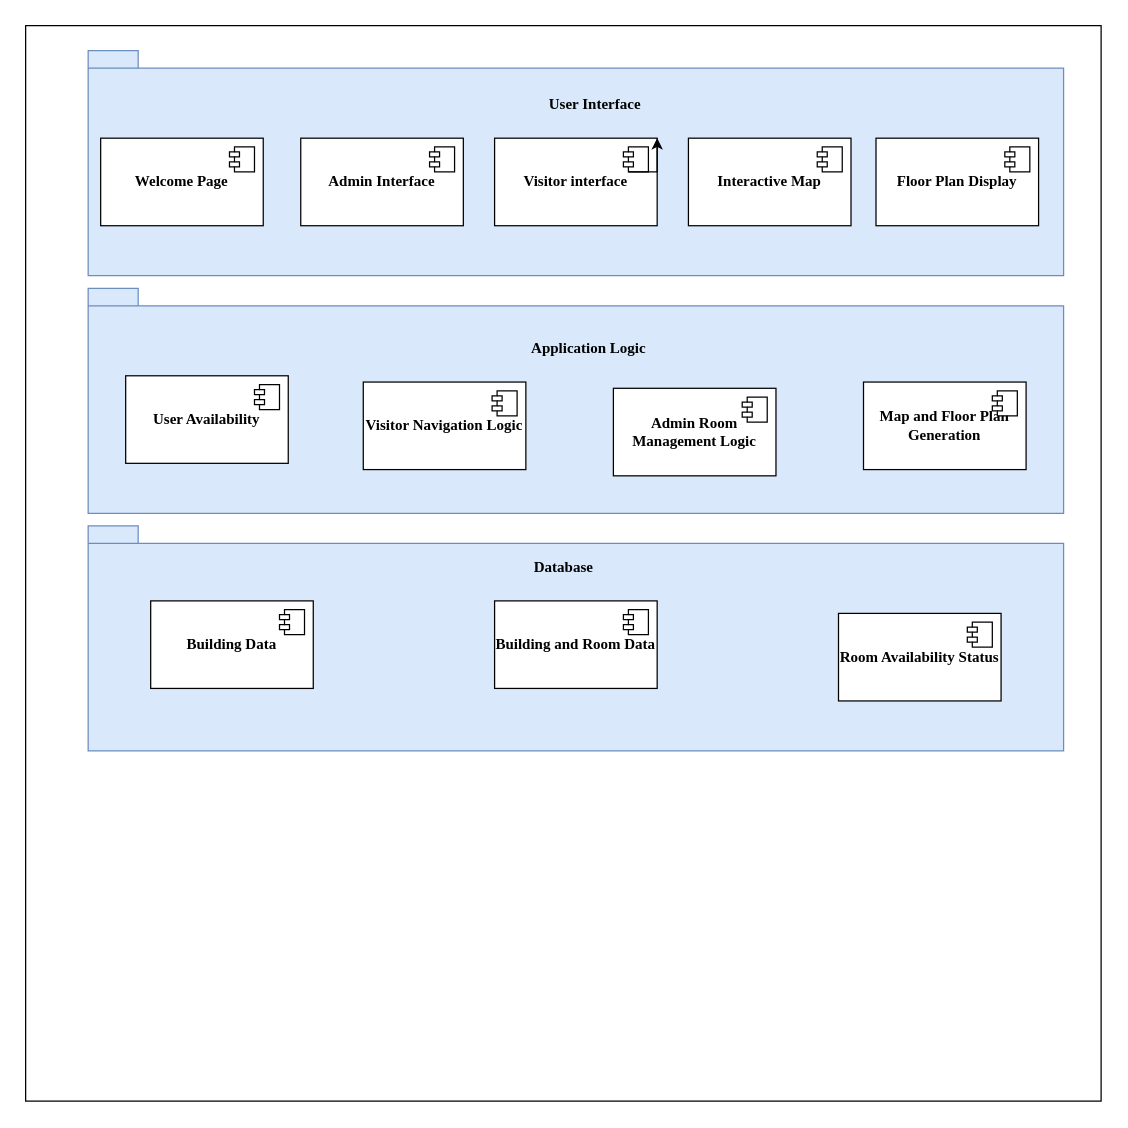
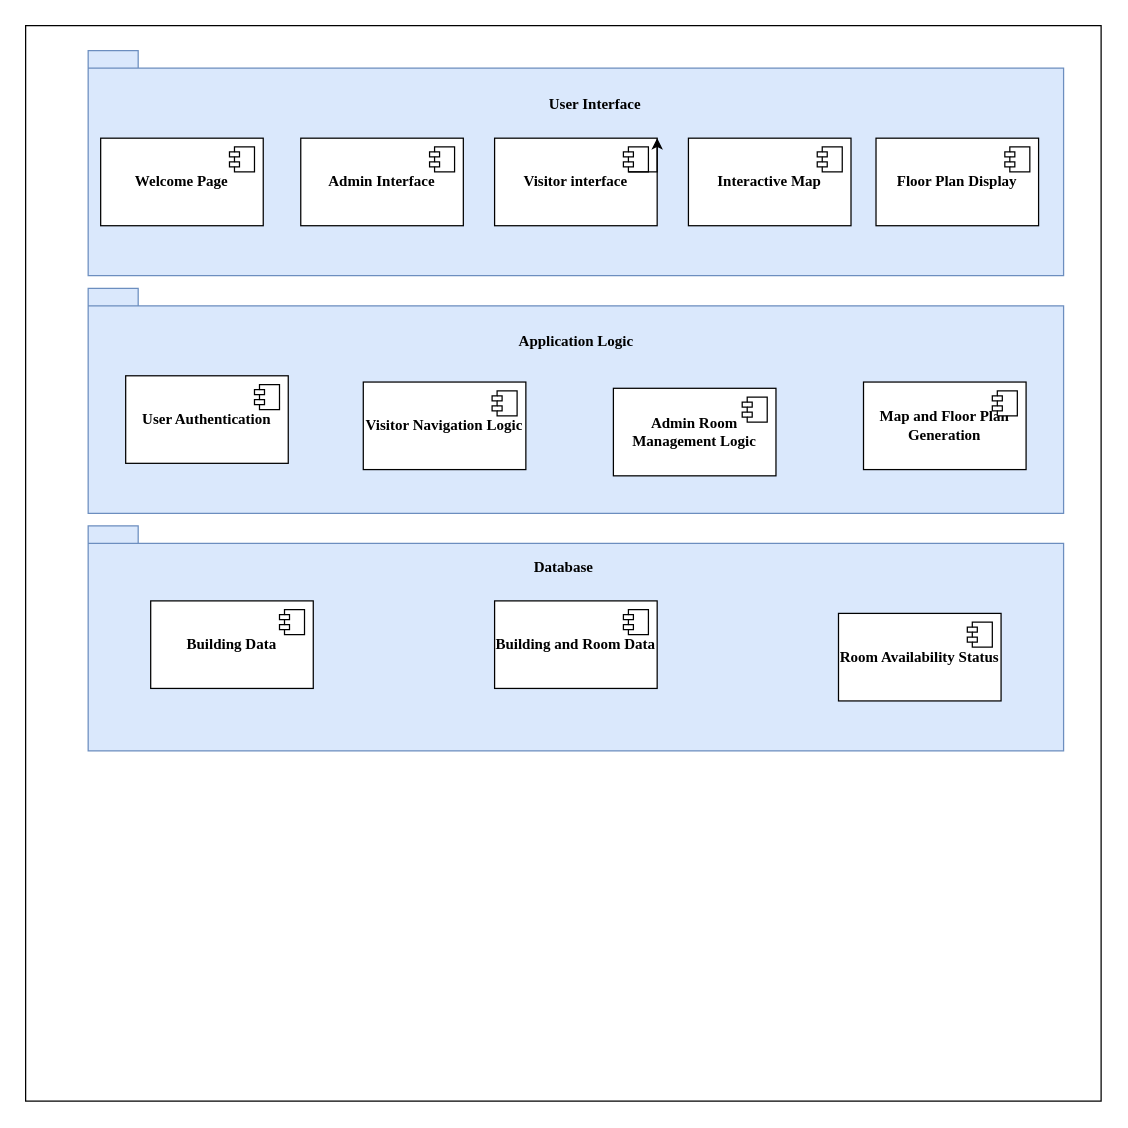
node "Application Logic": moved (588, 348) -> (576, 342)
node "User Availability": label "User Availability" -> "User Authentication"
